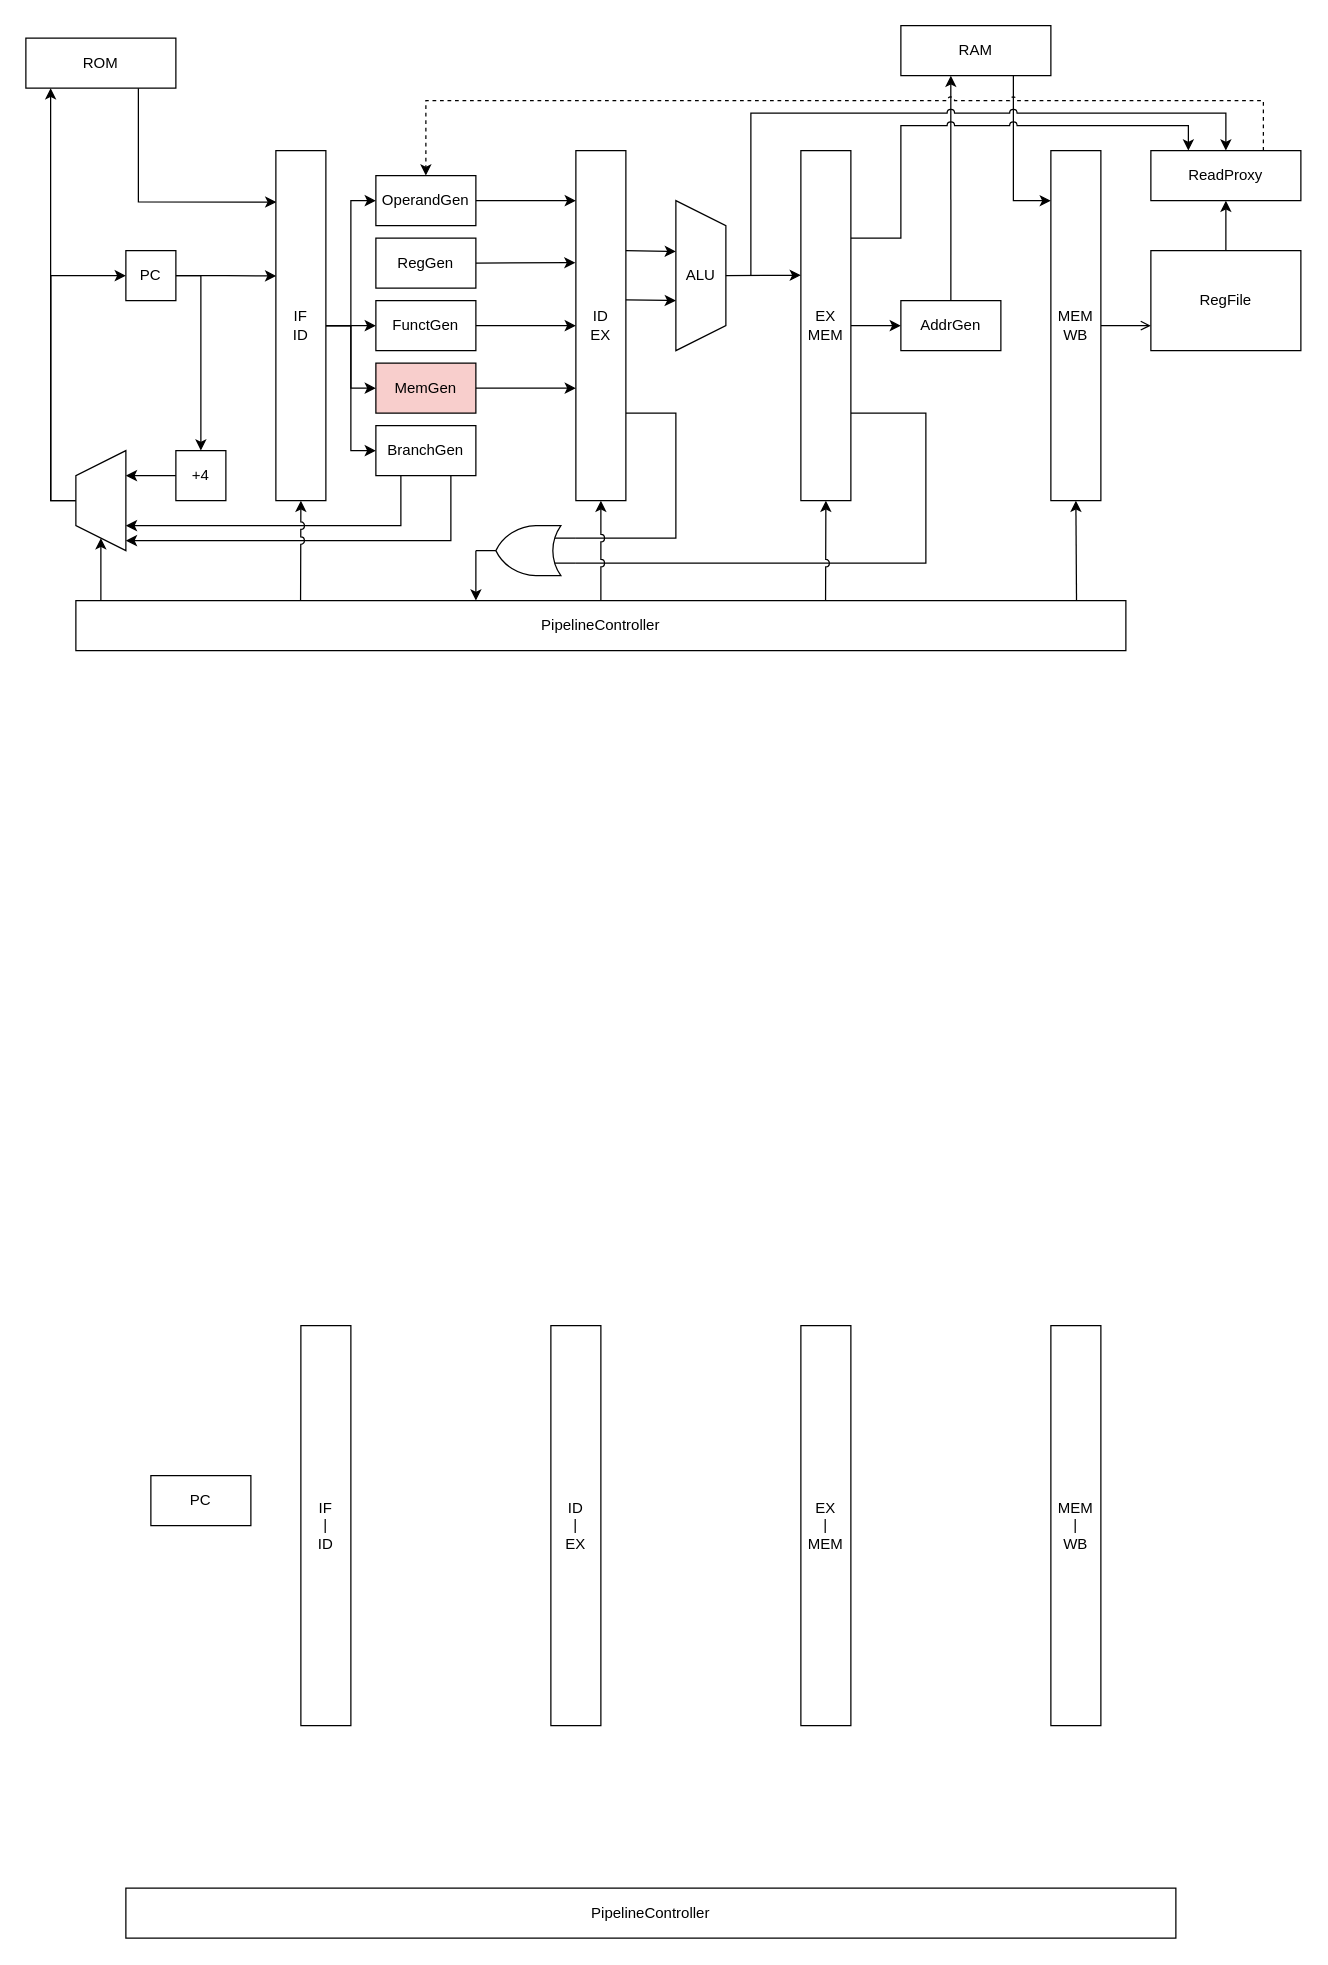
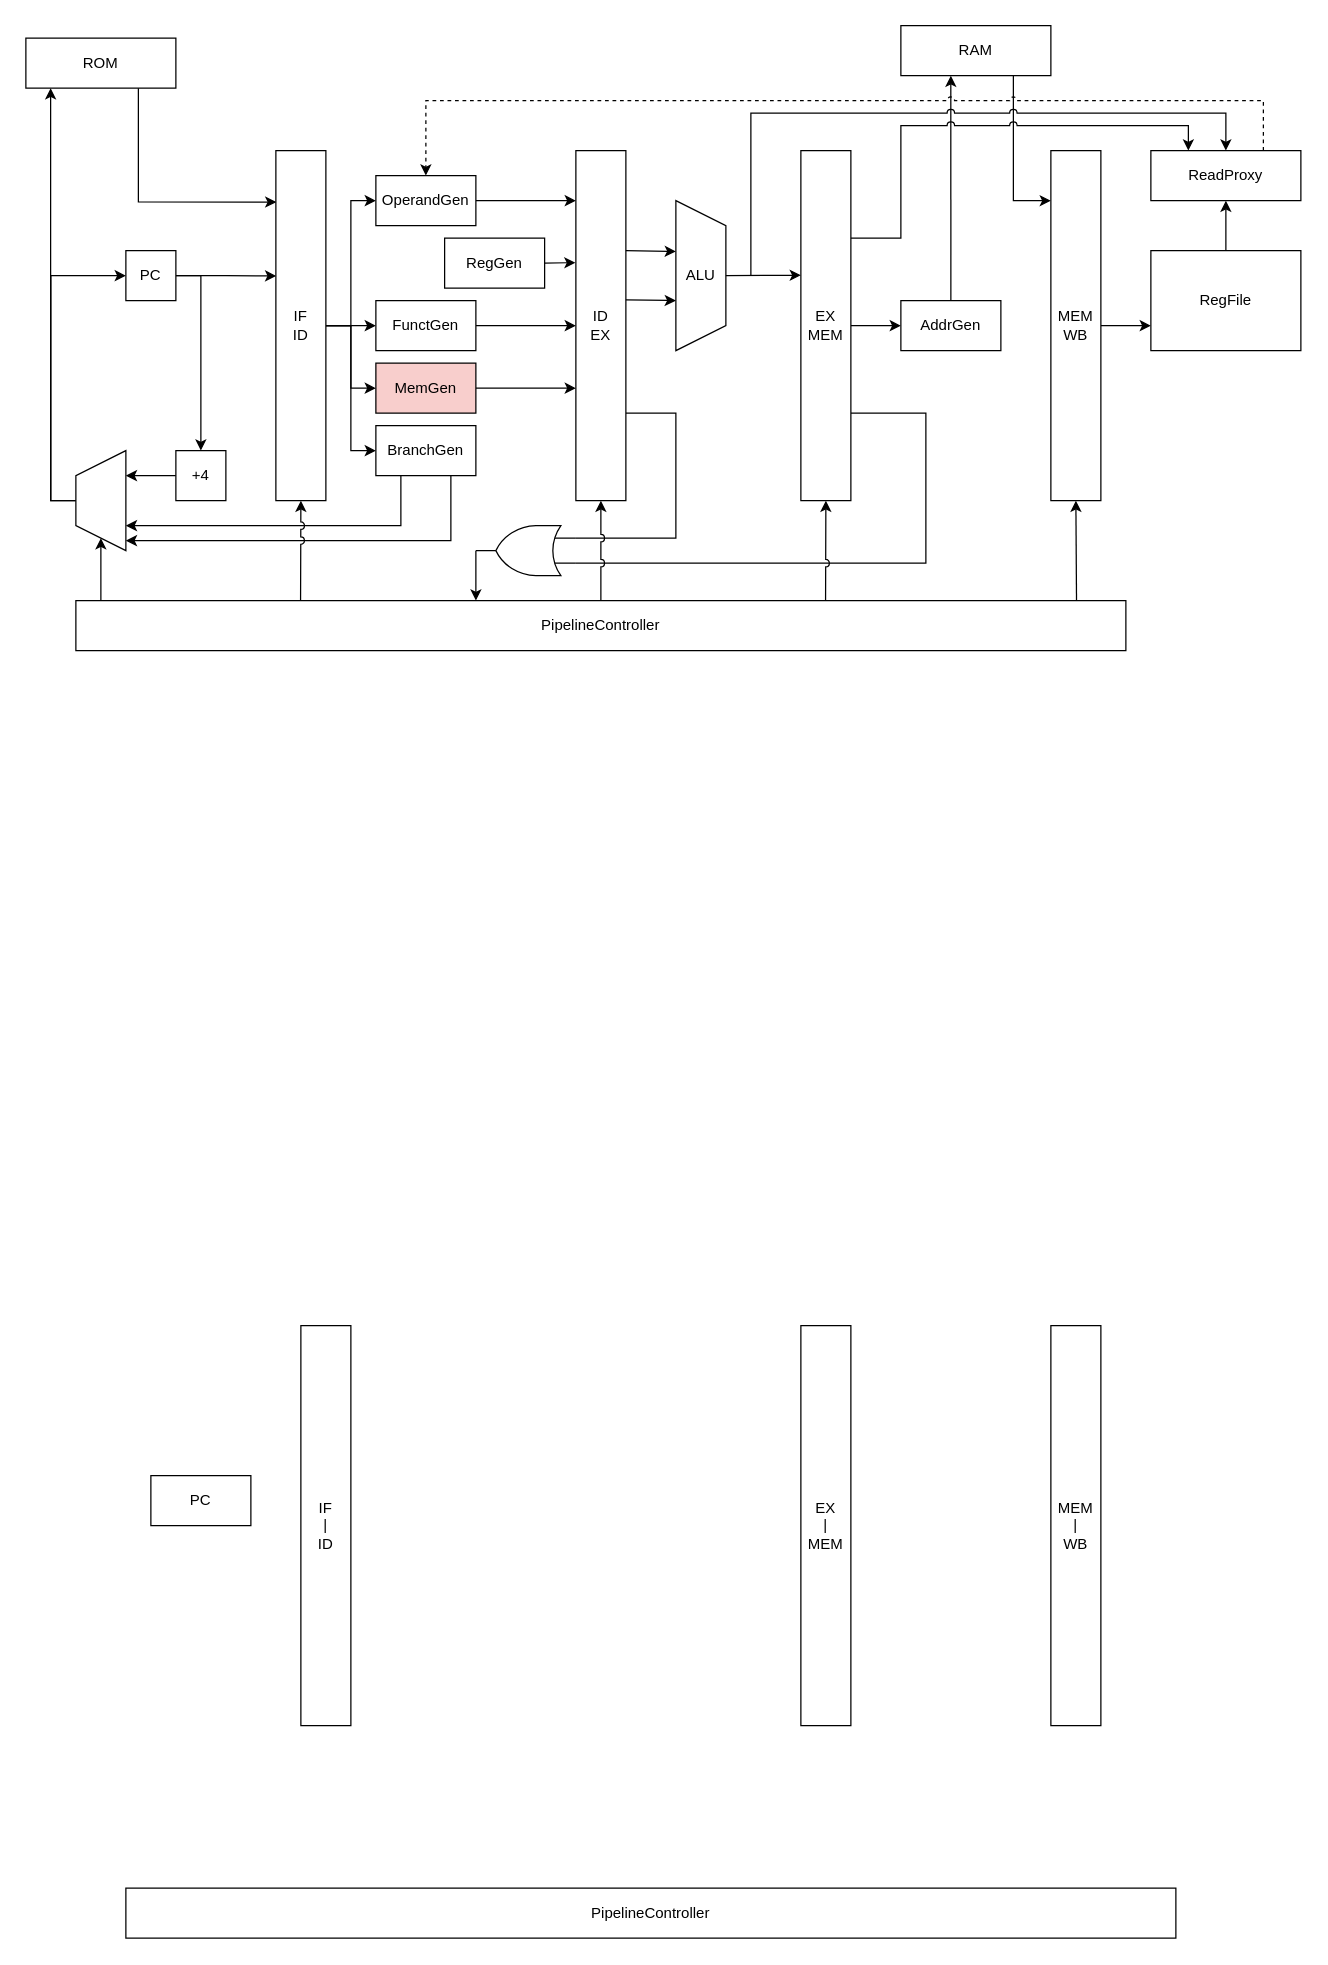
node "RegGen": moved (426, 263) -> (494, 263)
edge "MEM WB" -> "RegFile": arrowhead open -> classic
node "ID | EX": removed
